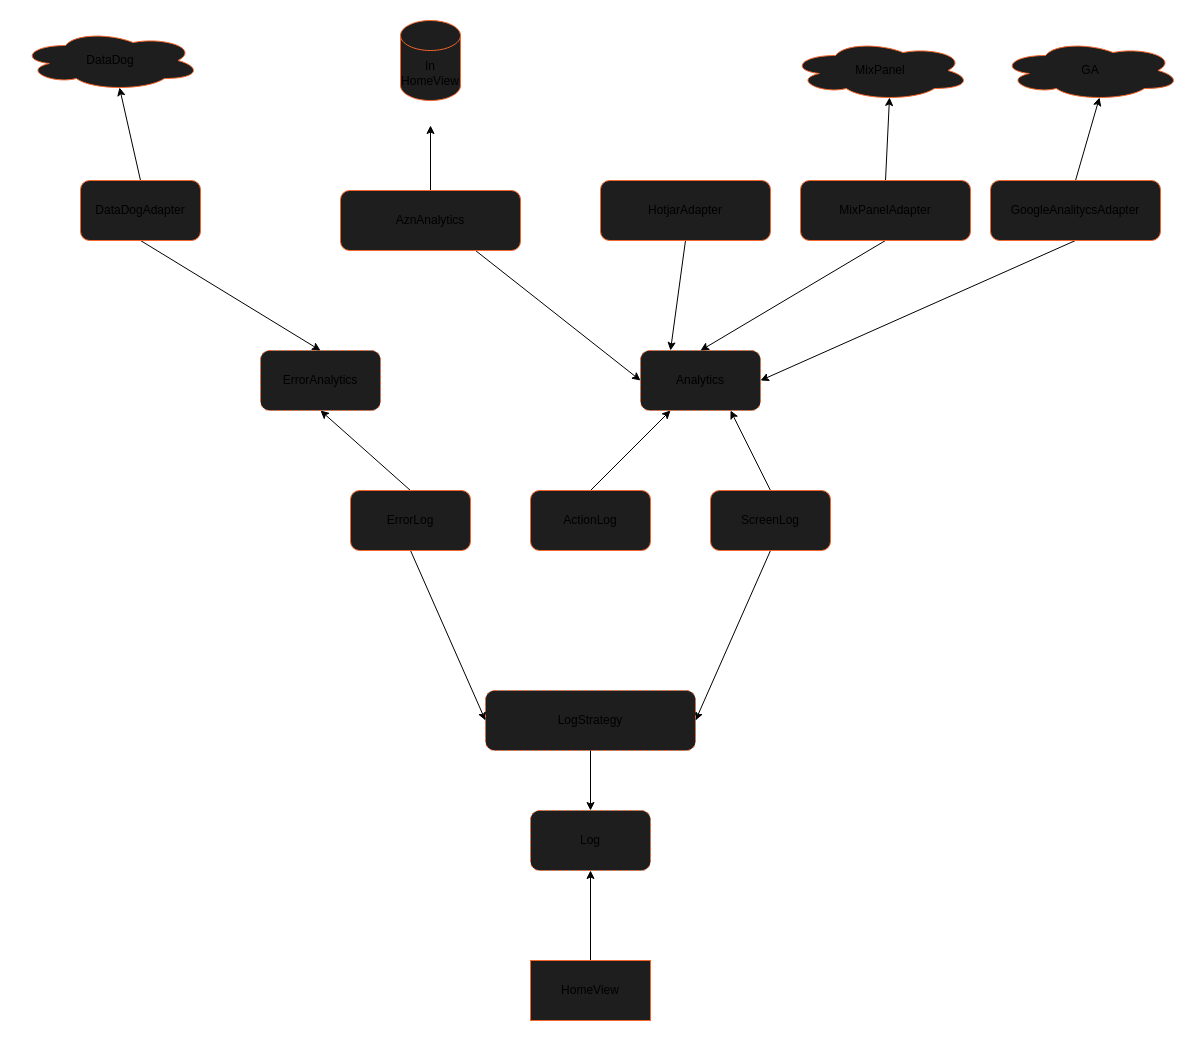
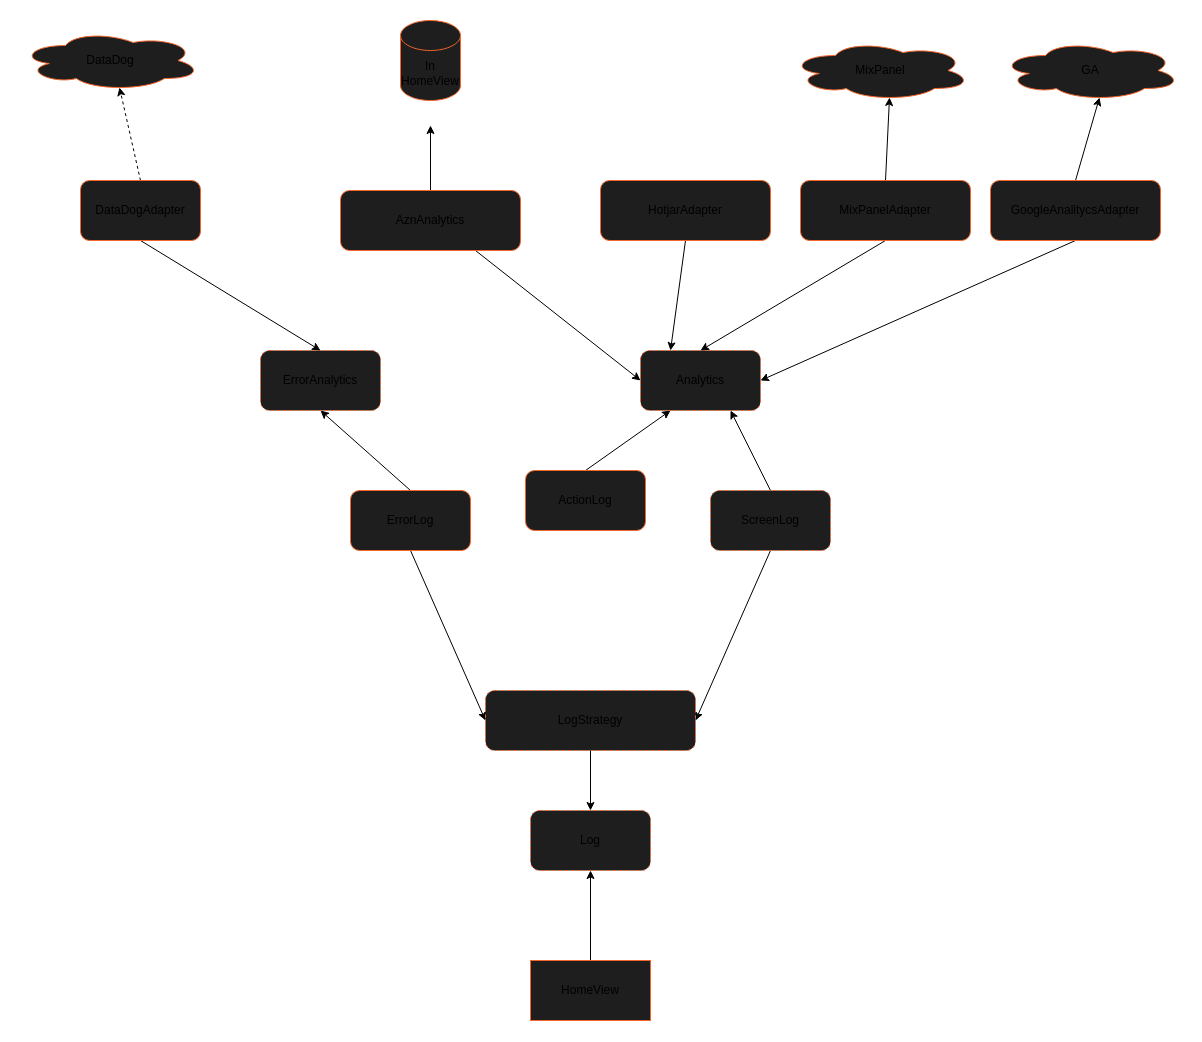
edge "DataDogAdapter" -> "DataDog": style solid -> dashed
node "ActionLog": moved (591, 521) -> (586, 501)
node "ScreenLog": style solid -> dashed
